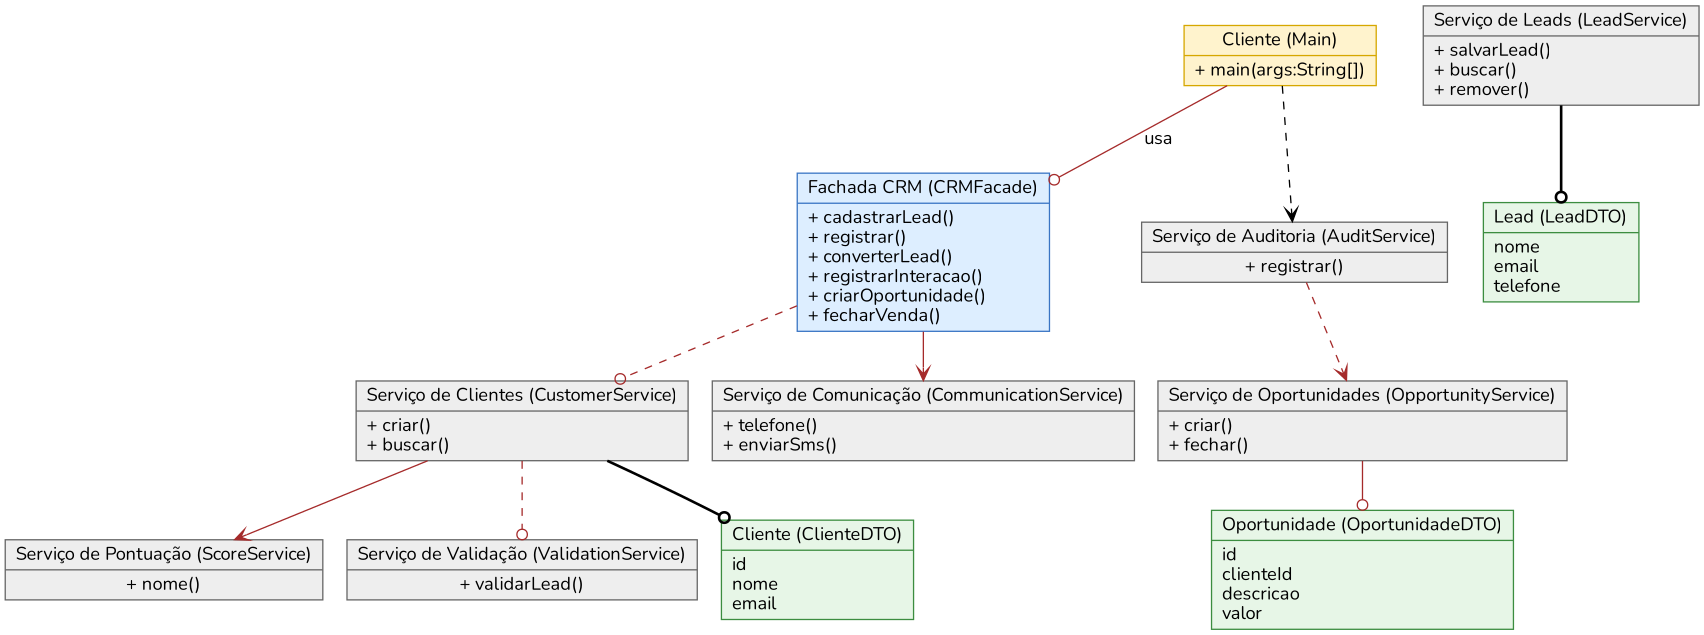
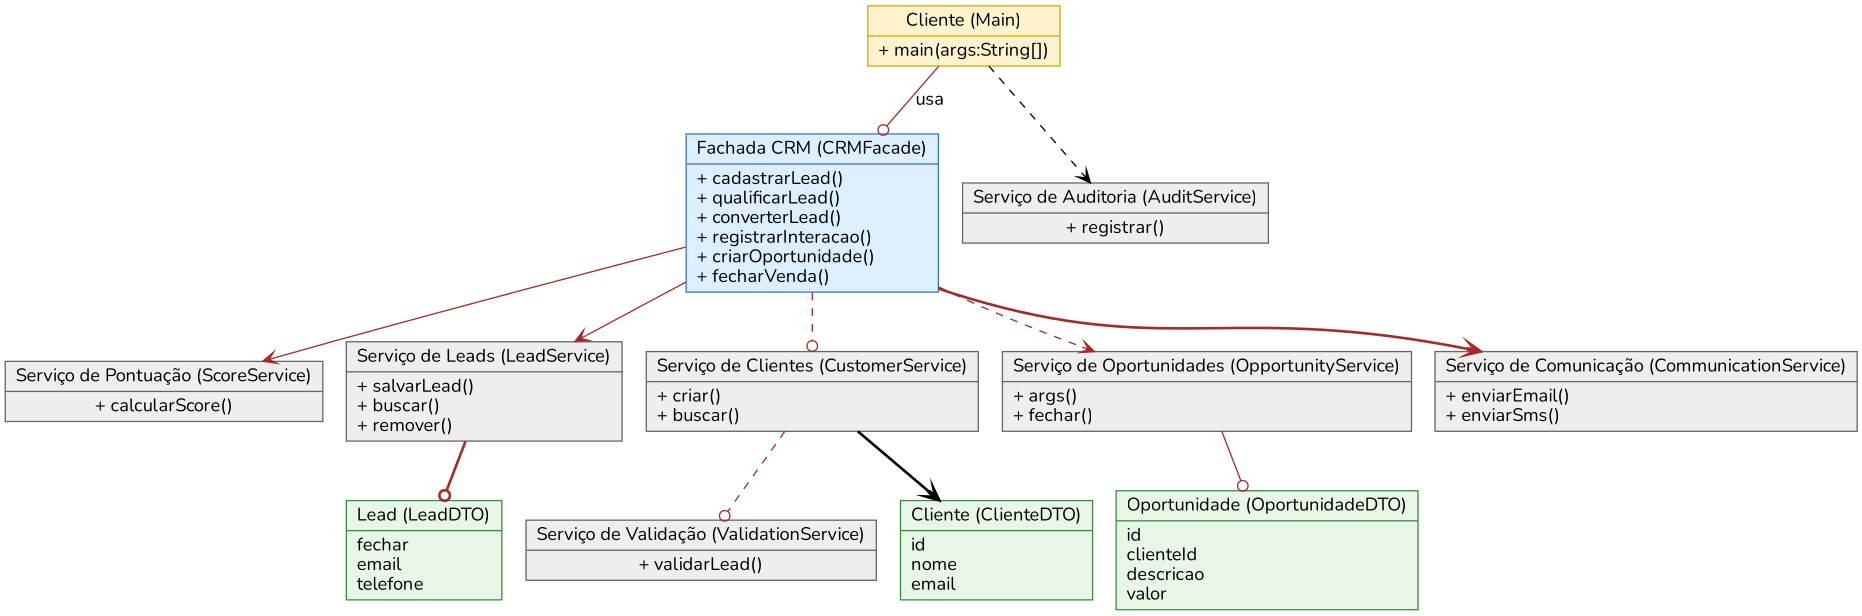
edge "Serviço de Leads (LeadService)" -> "Lead (LeadDTO)": color black -> brown
node "Fachada CRM (CRMFacade)": text "+ registrar()" -> "+ qualificarLead()"
node "Lead (LeadDTO)": text "nome" -> "fechar"
edge "Fachada CRM (CRMFacade)" -> "Serviço de Leads (LeadService)": added
edge "Serviço de Auditoria (AuditService)" -> "Serviço de Oportunidades (OpportunityService)": now "Fachada CRM (CRMFacade)" -> "Serviço de Oportunidades (OpportunityService)"
edge "Fachada CRM (CRMFacade)" -> "Serviço de Comunicação (CommunicationService)": style solid -> bold
node "Serviço de Comunicação (CommunicationService)": text "+ telefone()" -> "+ enviarEmail()"
node "Serviço de Oportunidades (OpportunityService)": text "+ criar()" -> "+ args()"
edge "Serviço de Clientes (CustomerService)" -> "Cliente (ClienteDTO)": arrowhead odot -> vee
edge "Serviço de Clientes (CustomerService)" -> "Serviço de Pontuação (ScoreService)": now "Fachada CRM (CRMFacade)" -> "Serviço de Pontuação (ScoreService)"
node "Serviço de Pontuação (ScoreService)": text "+ nome()" -> "+ calcularScore()"
